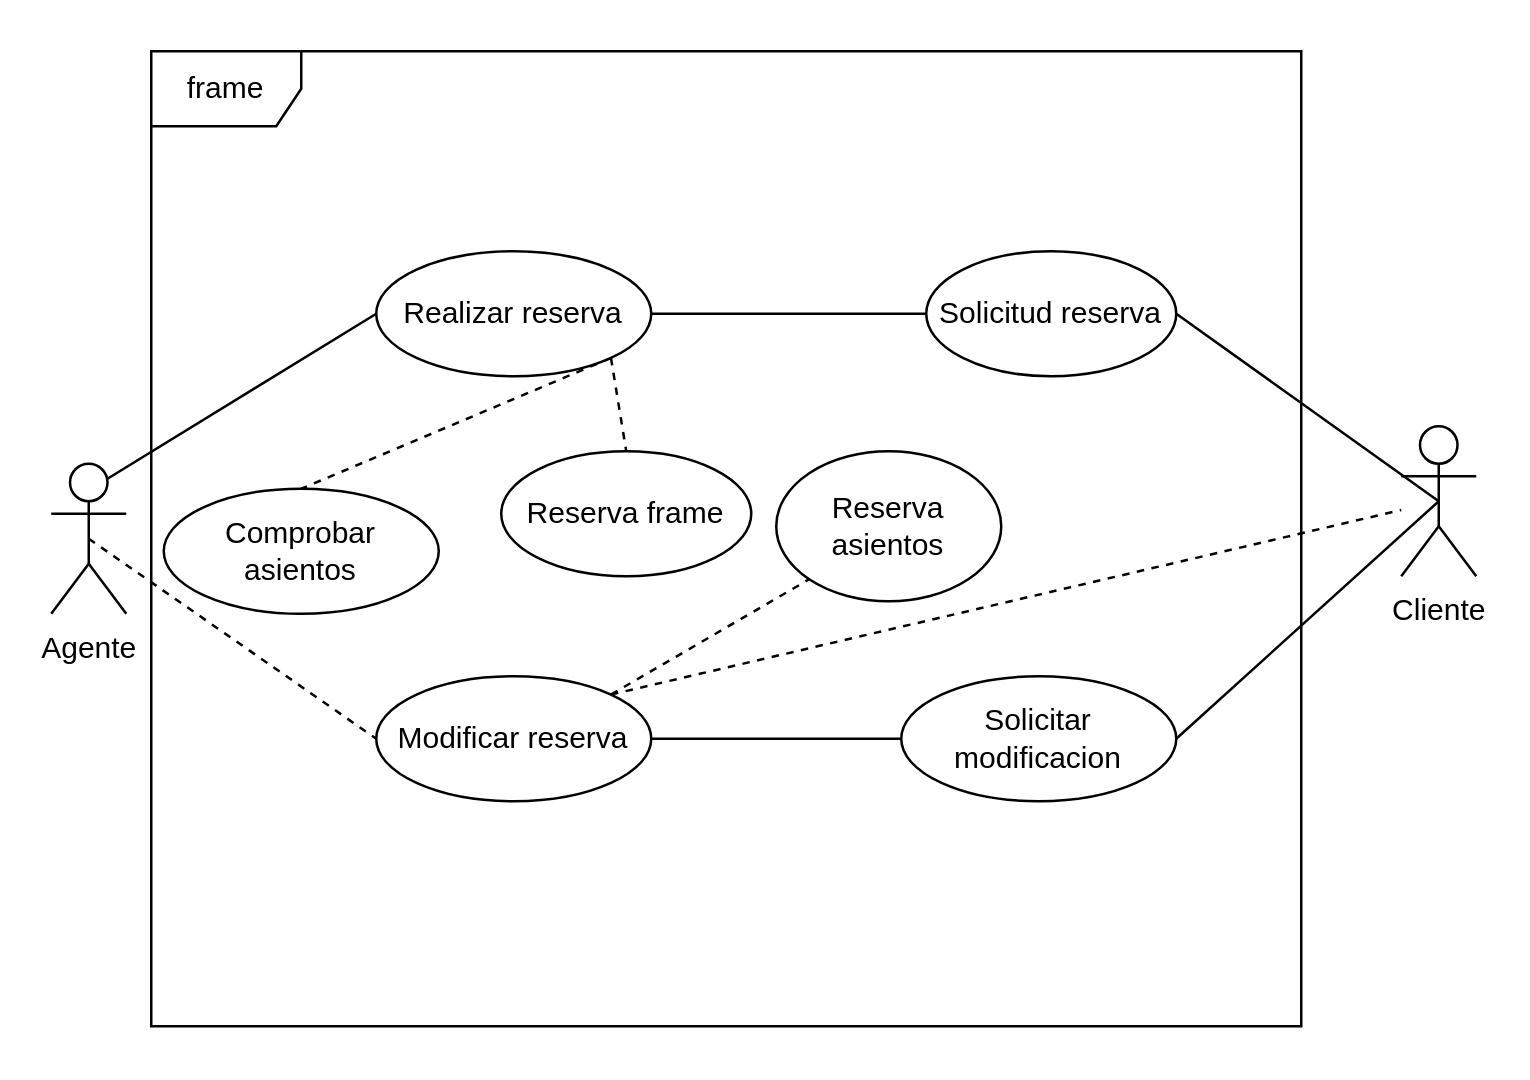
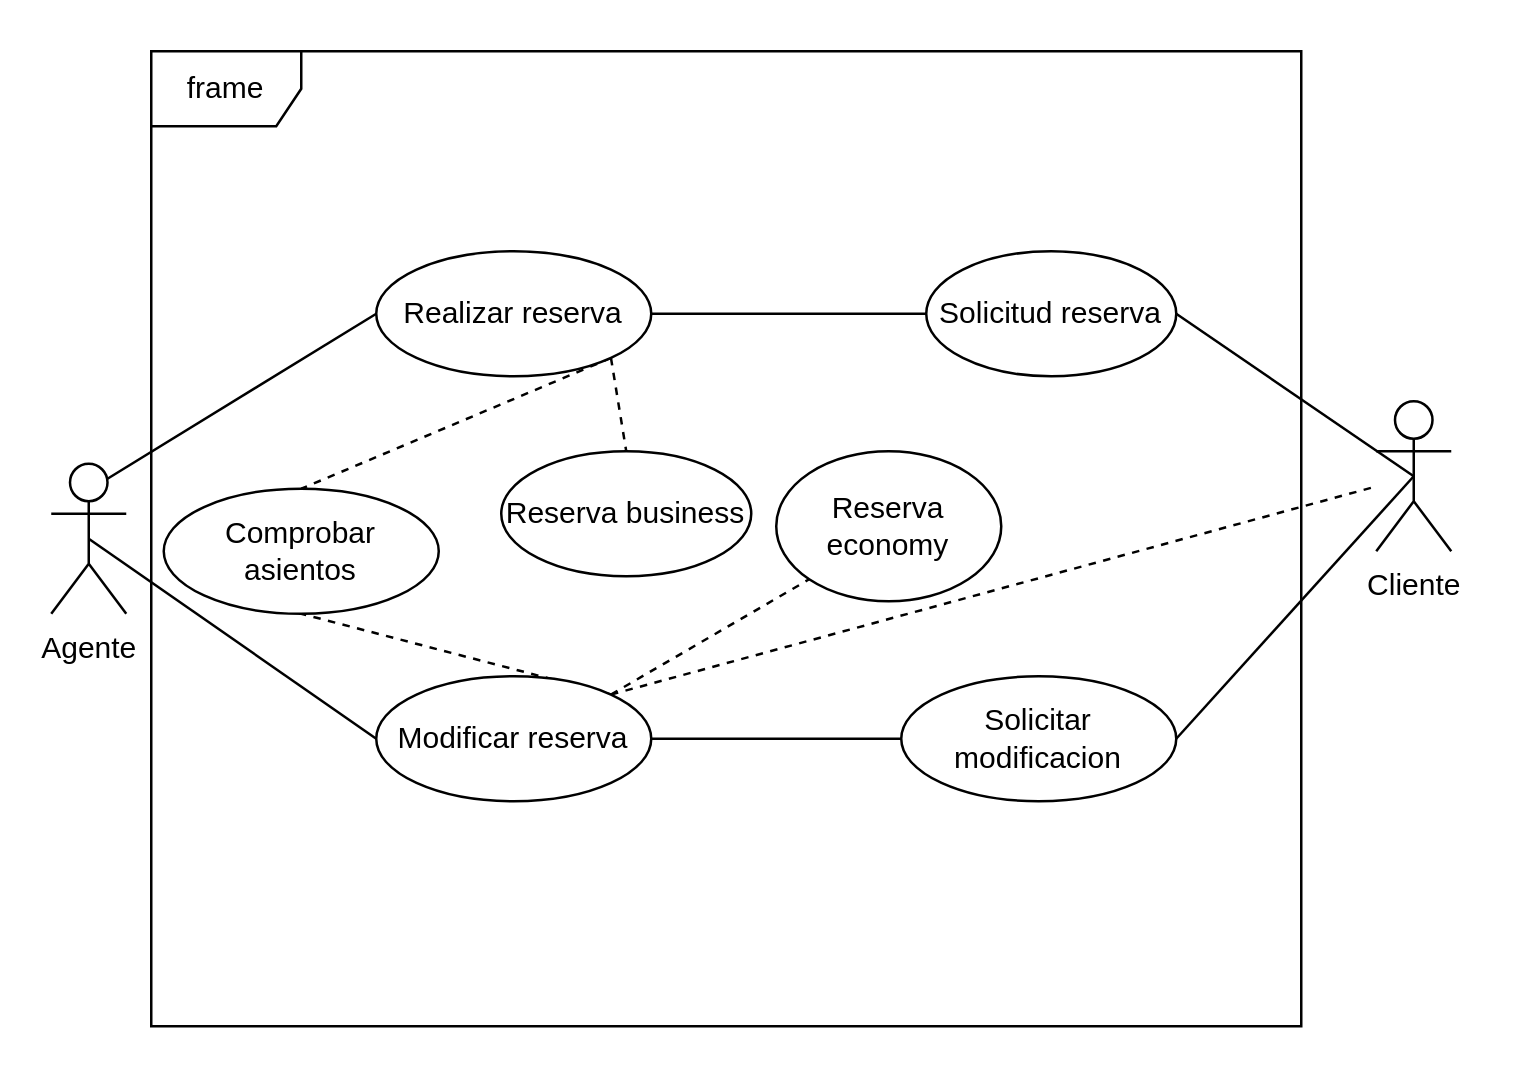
node "Cliente": moved (1439, 501) -> (1414, 476)
node "Reserva frame": label "Reserva frame" -> "Reserva business"
node "Reserva asientos": label "Reserva asientos" -> "Reserva economy"
edge "Comprobar asientos" -- "Modificar reserva": added
edge "Agente" -- "Modificar reserva": style dashed -> solid
